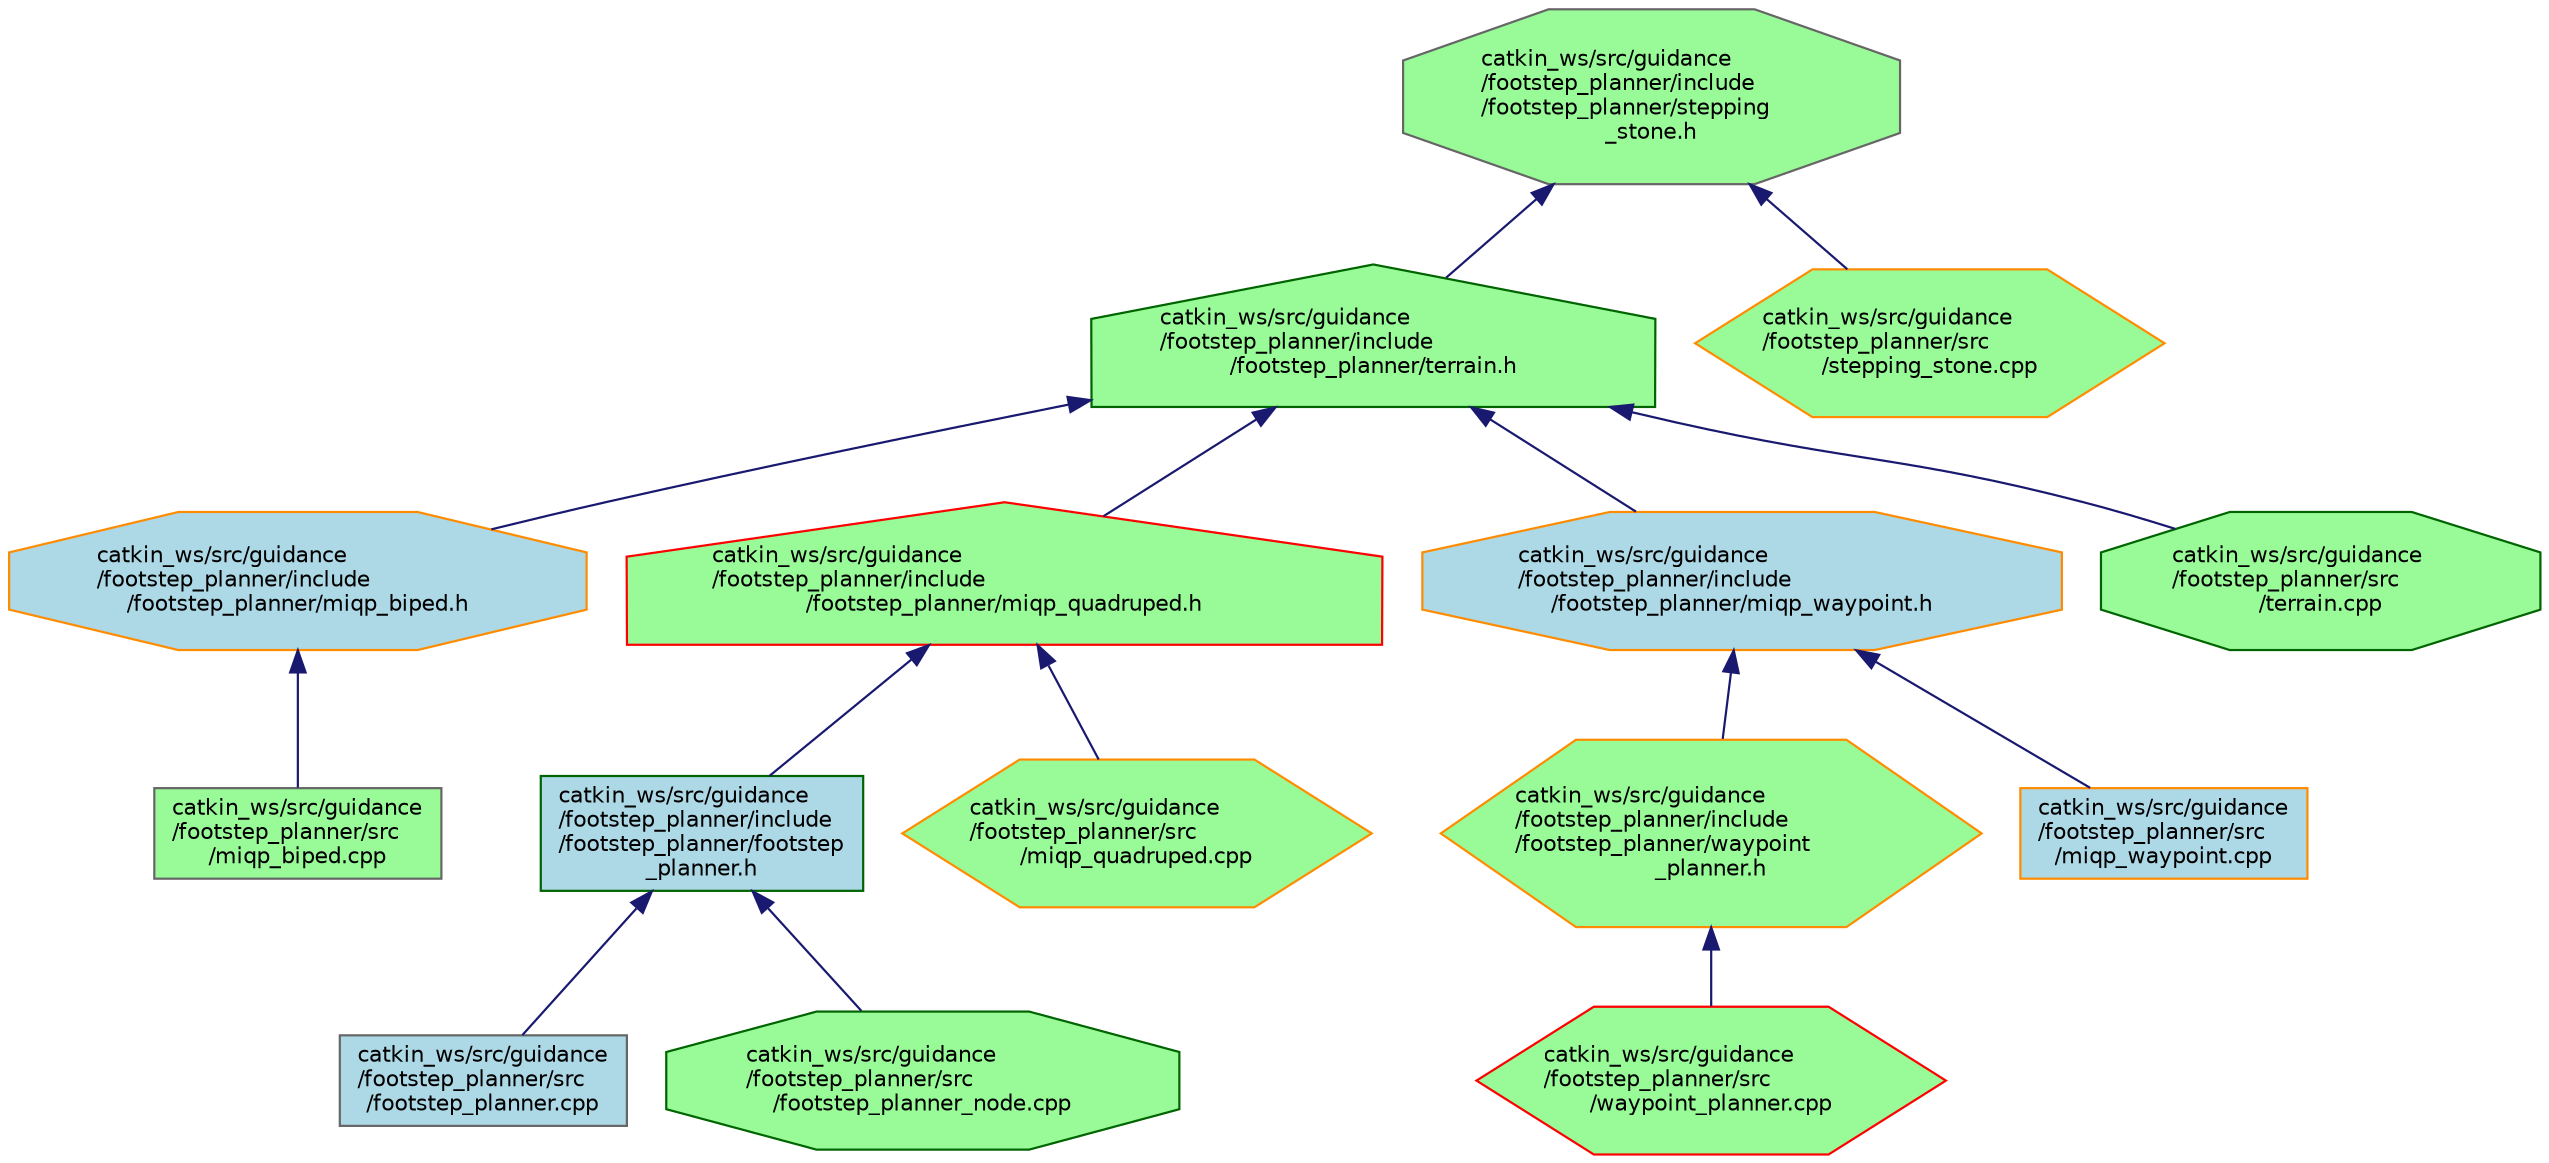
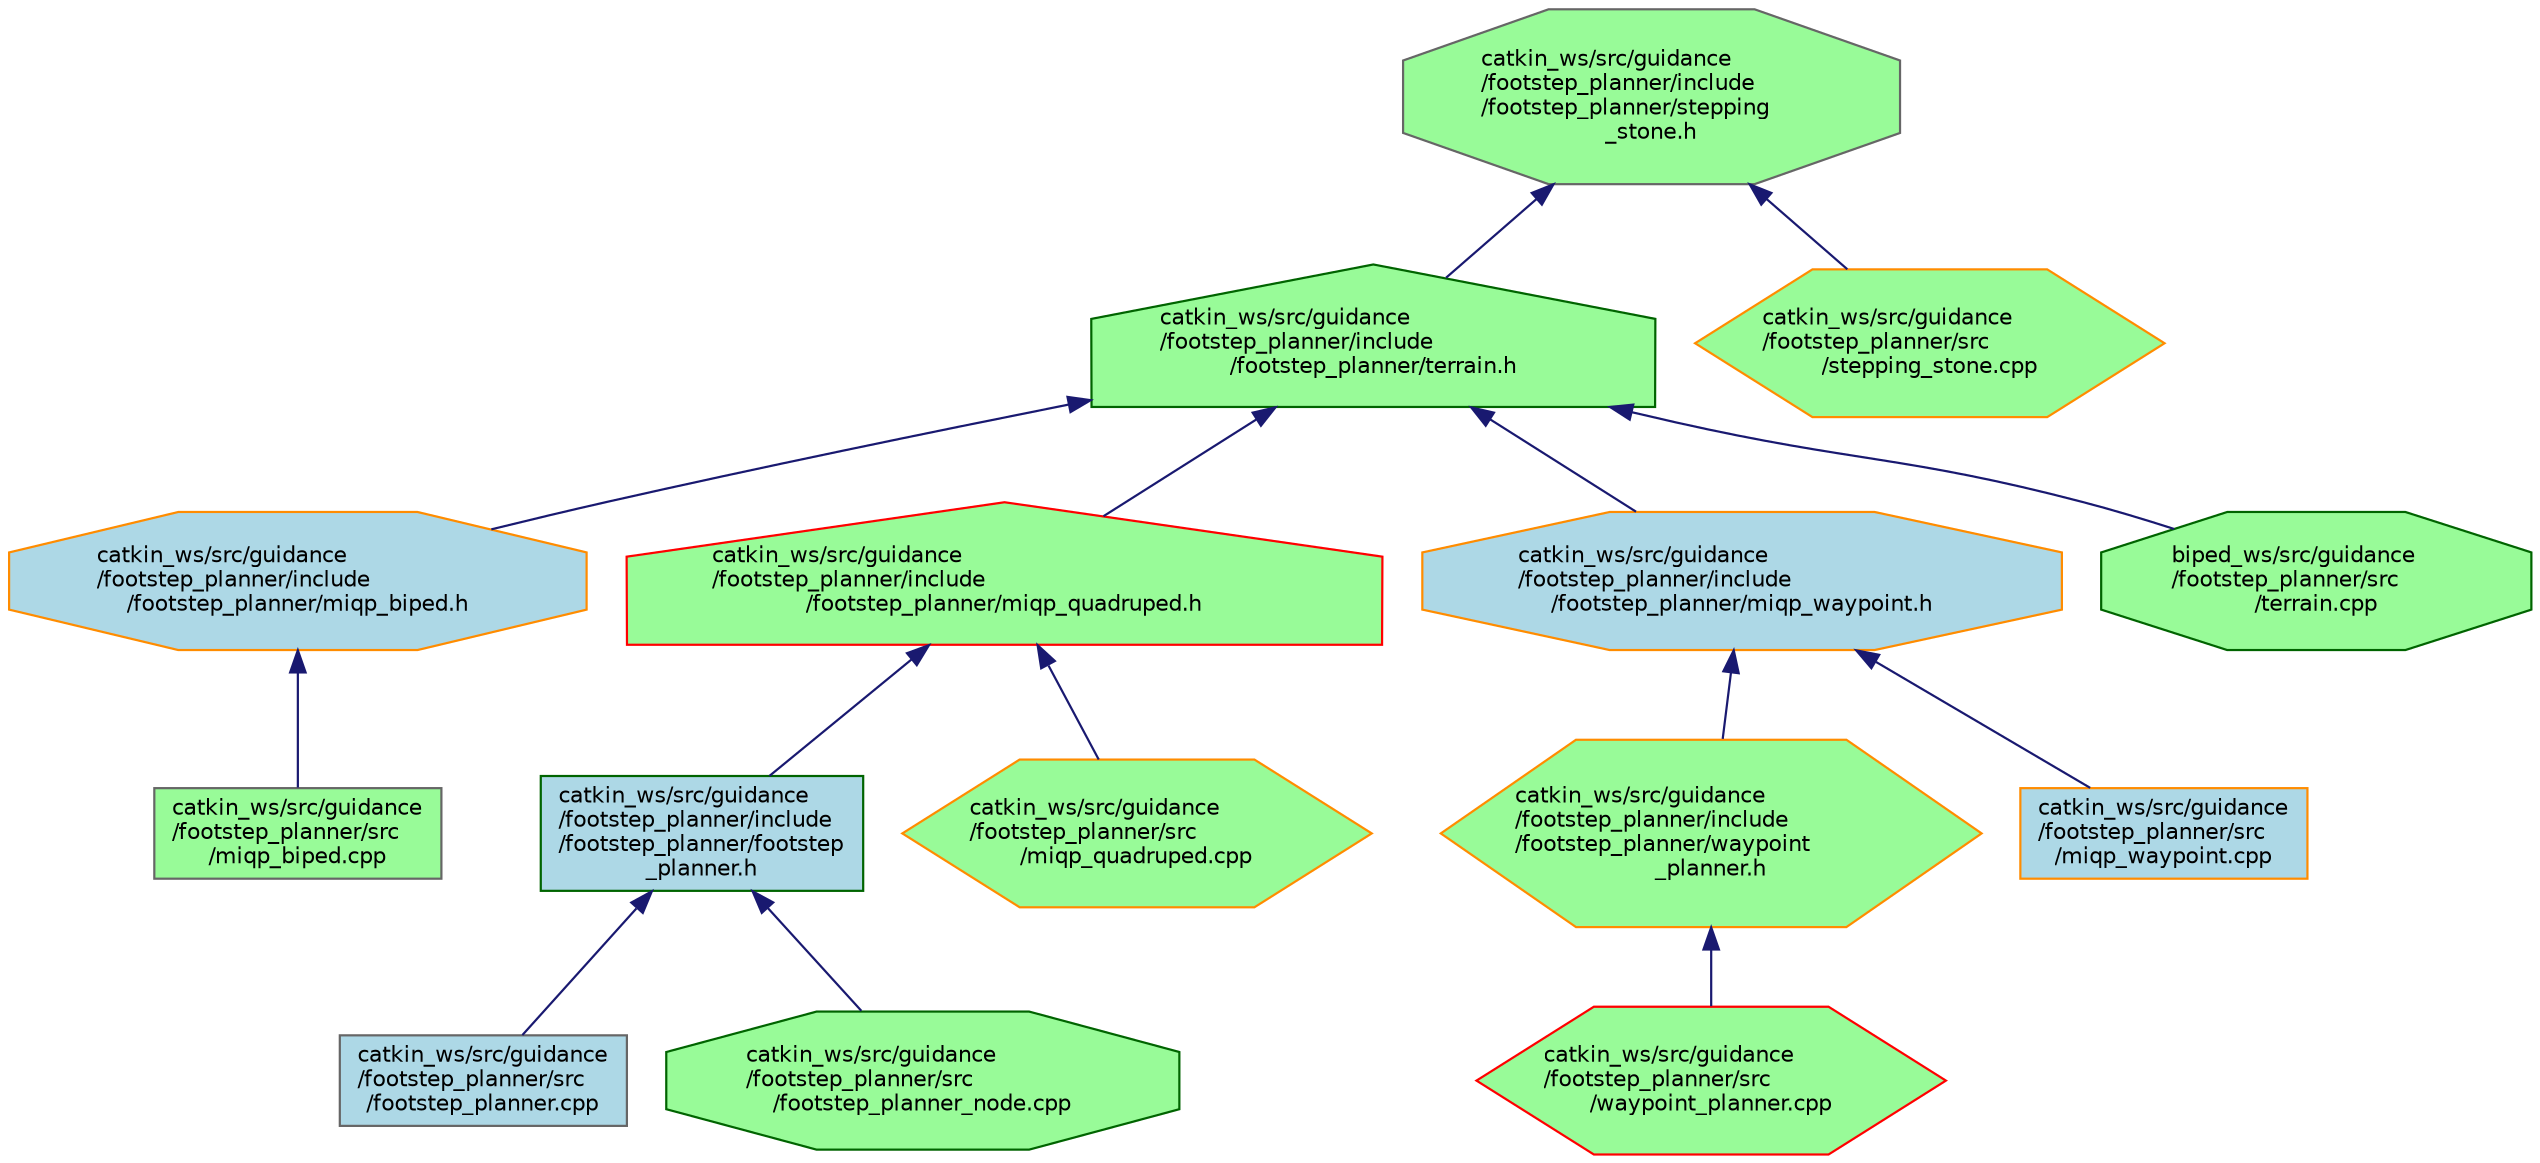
node "catkin_ws/src/guidance /footstep_planner/src /terrain.cpp": label "catkin_ws/src/guidance /footstep_planner/src /terrain.cpp" -> "biped_ws/src/guidance /footstep_planner/src /terrain.cpp"
